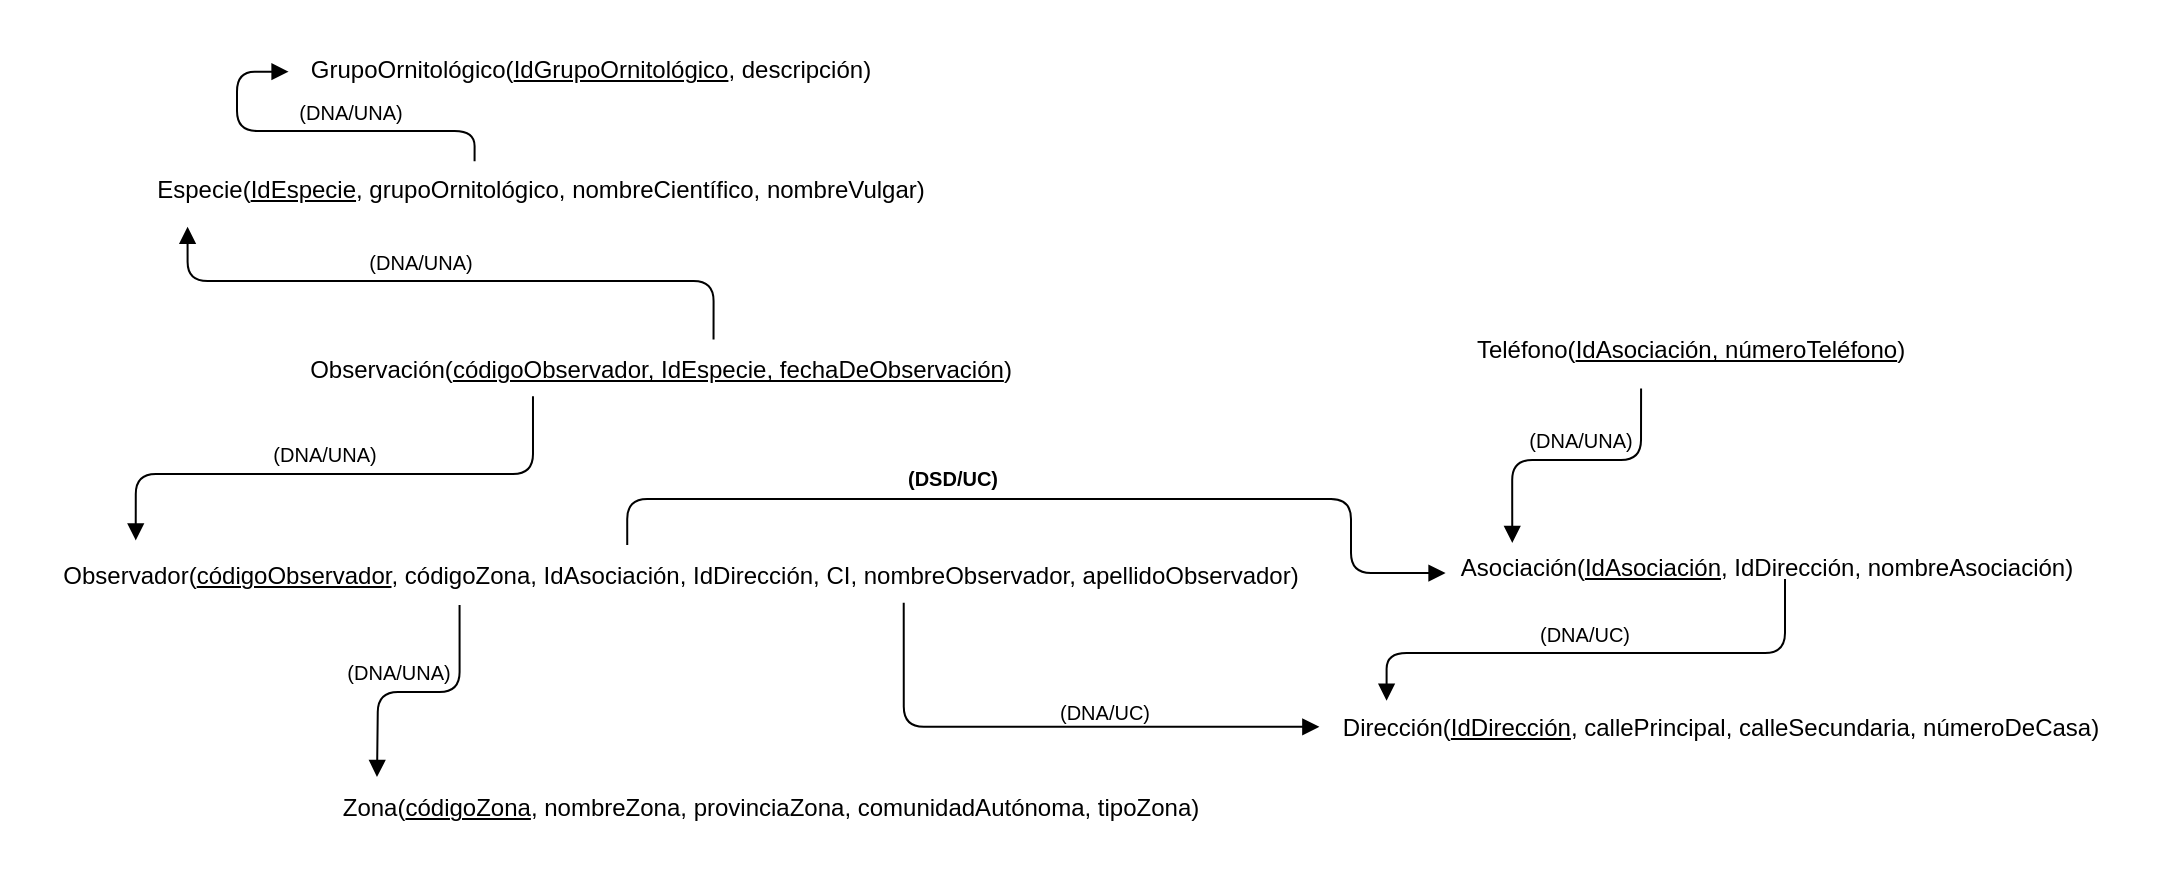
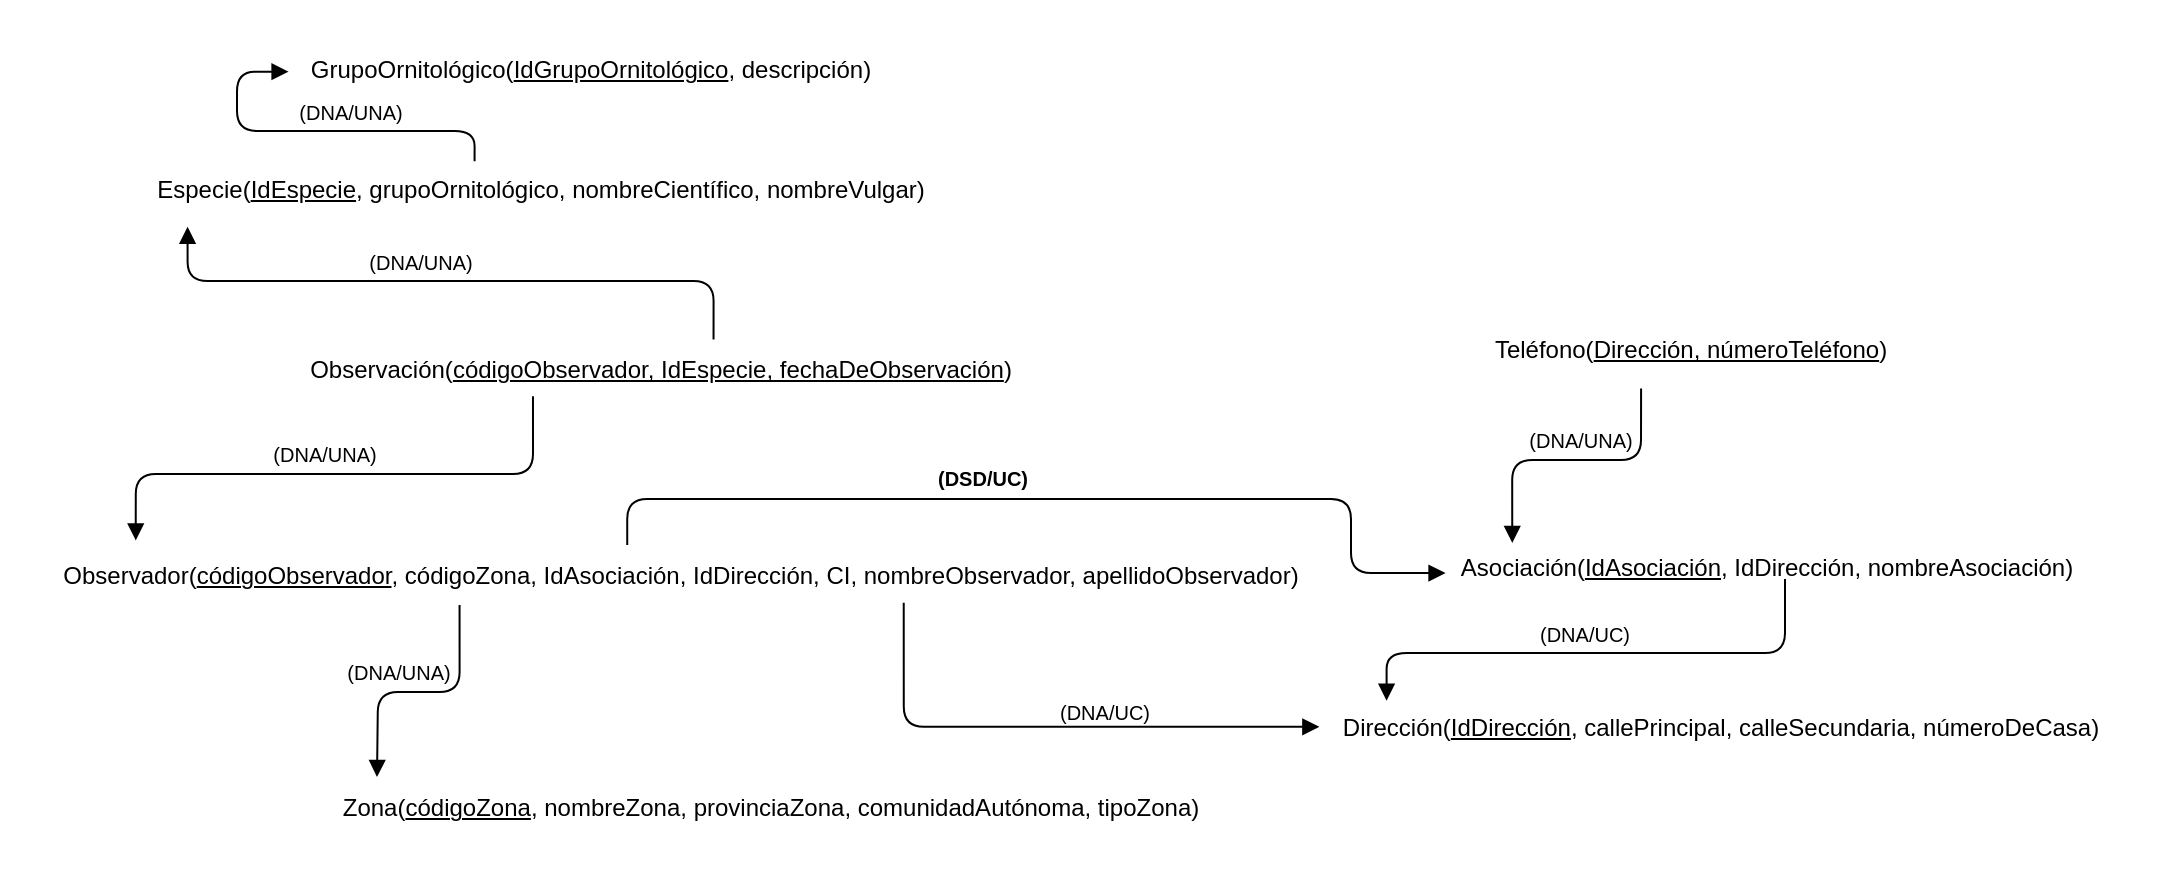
node "Teléfono(IdAsociación, númeroTeléfono)": label "Teléfono(IdAsociación, númeroTeléfono)" -> "Teléfono(Dirección, númeroTeléfono)"
node "(DSD/UC)": moved (953, 479) -> (983, 479)
